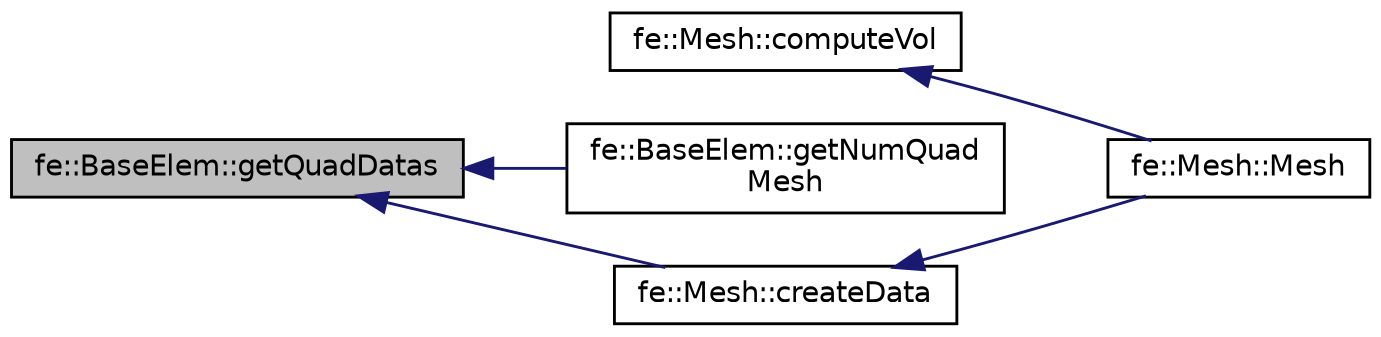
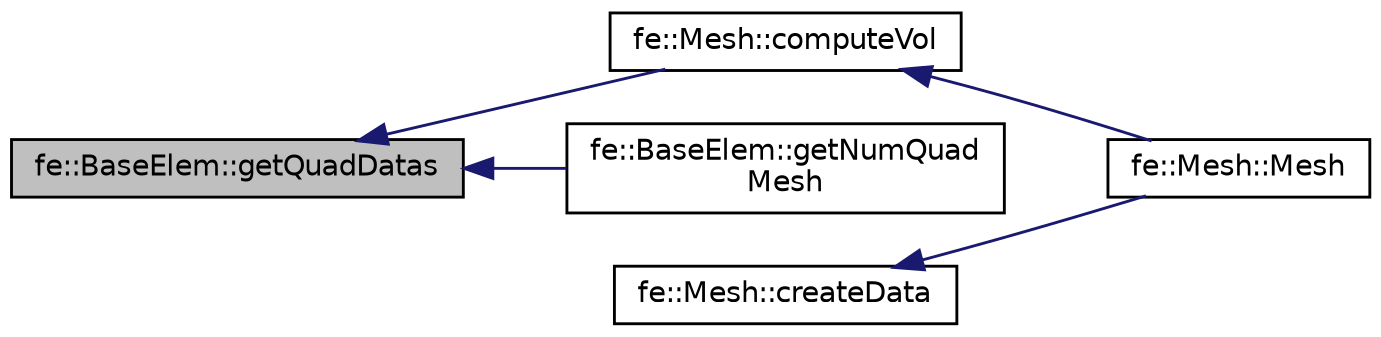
edge "fe::Mesh::createData" -> "fe::BaseElem::getQuadDatas": now "fe::Mesh::computeVol" -> "fe::BaseElem::getQuadDatas"
